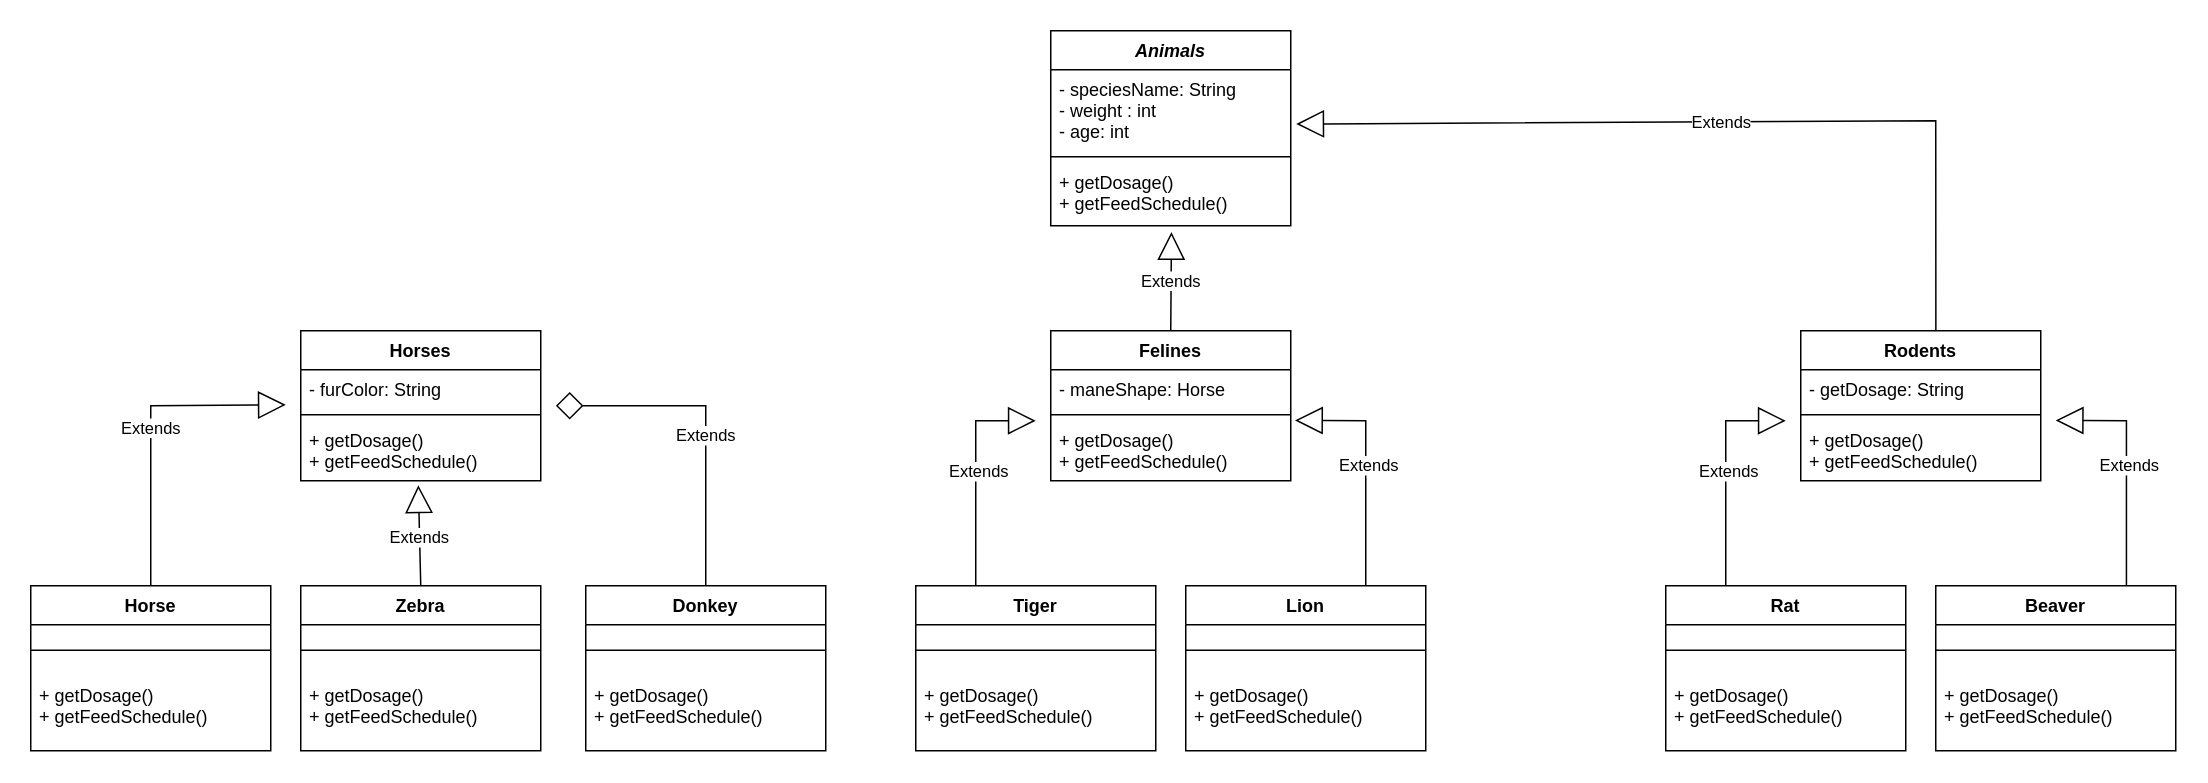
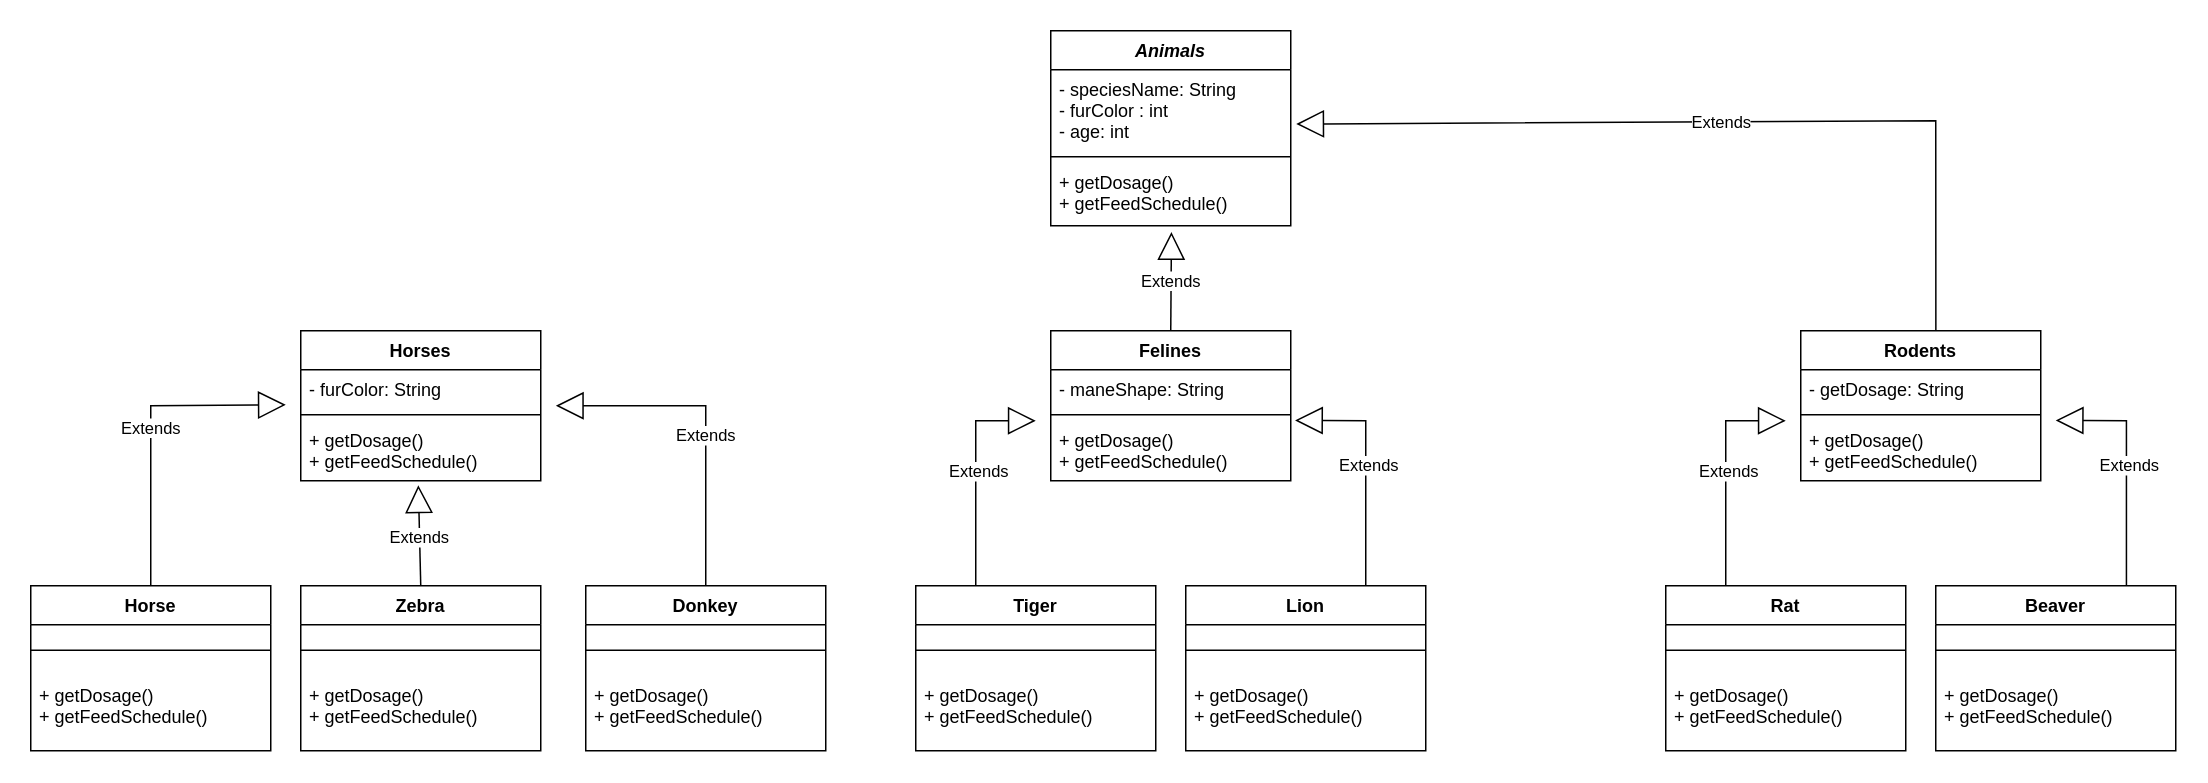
node "- speciesName: String - weight : int - age: int": label "- speciesName: String - weight : int - age: int" -> "- speciesName: String - furColor : int - age: int"
node "- maneShape: Horse": label "- maneShape: Horse" -> "- maneShape: String"
edge "Donkey" -> "- furColor: String": arrowhead diamond -> block
